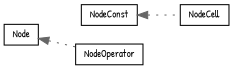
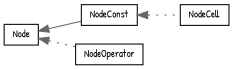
edge "NodeConst" -> "Node": added
